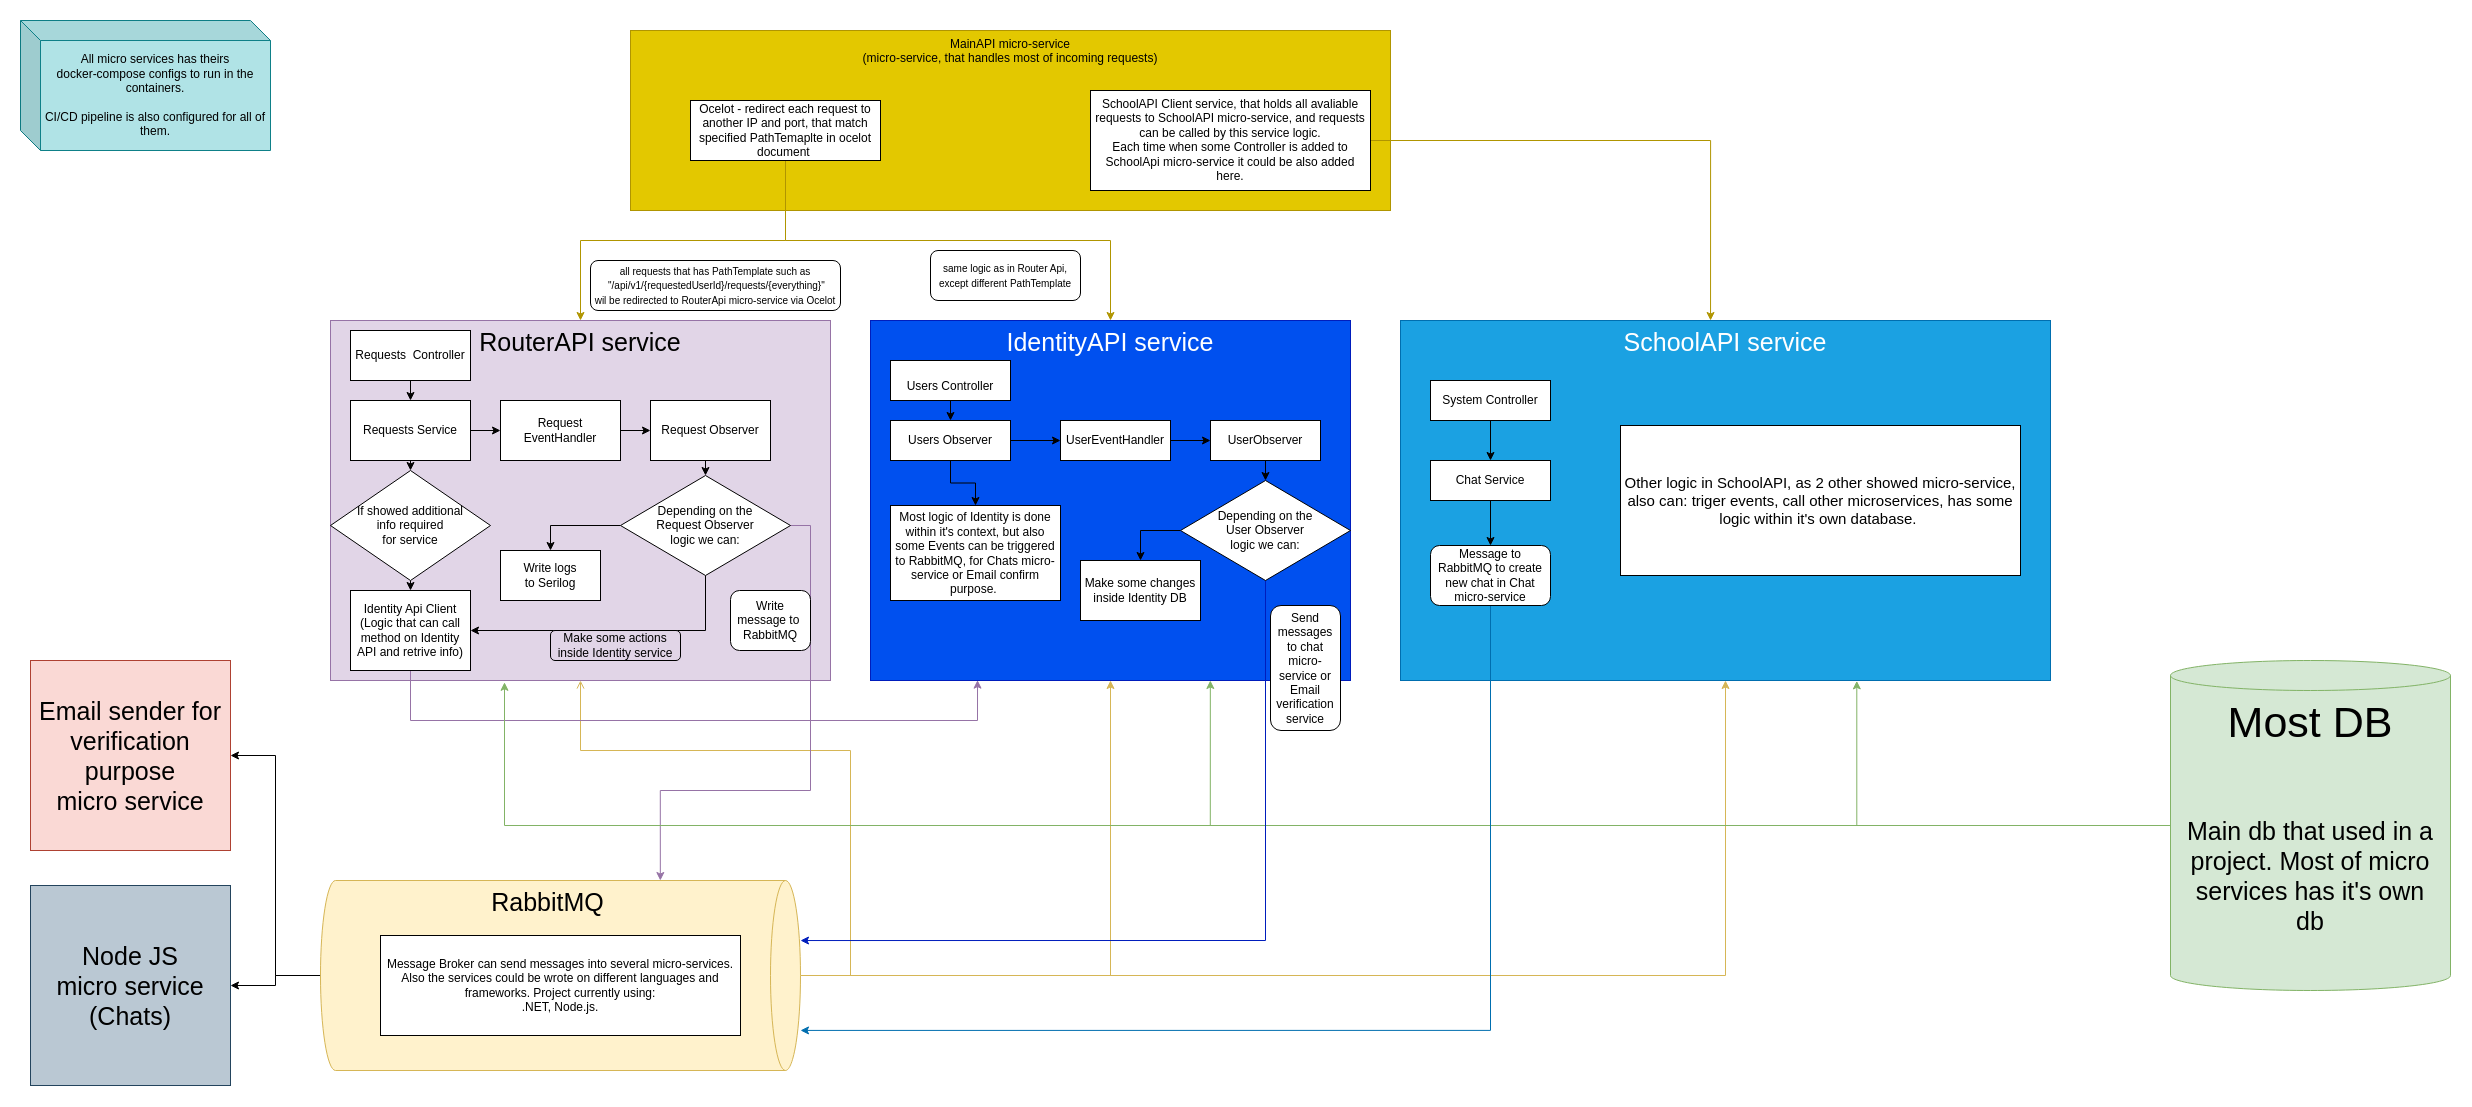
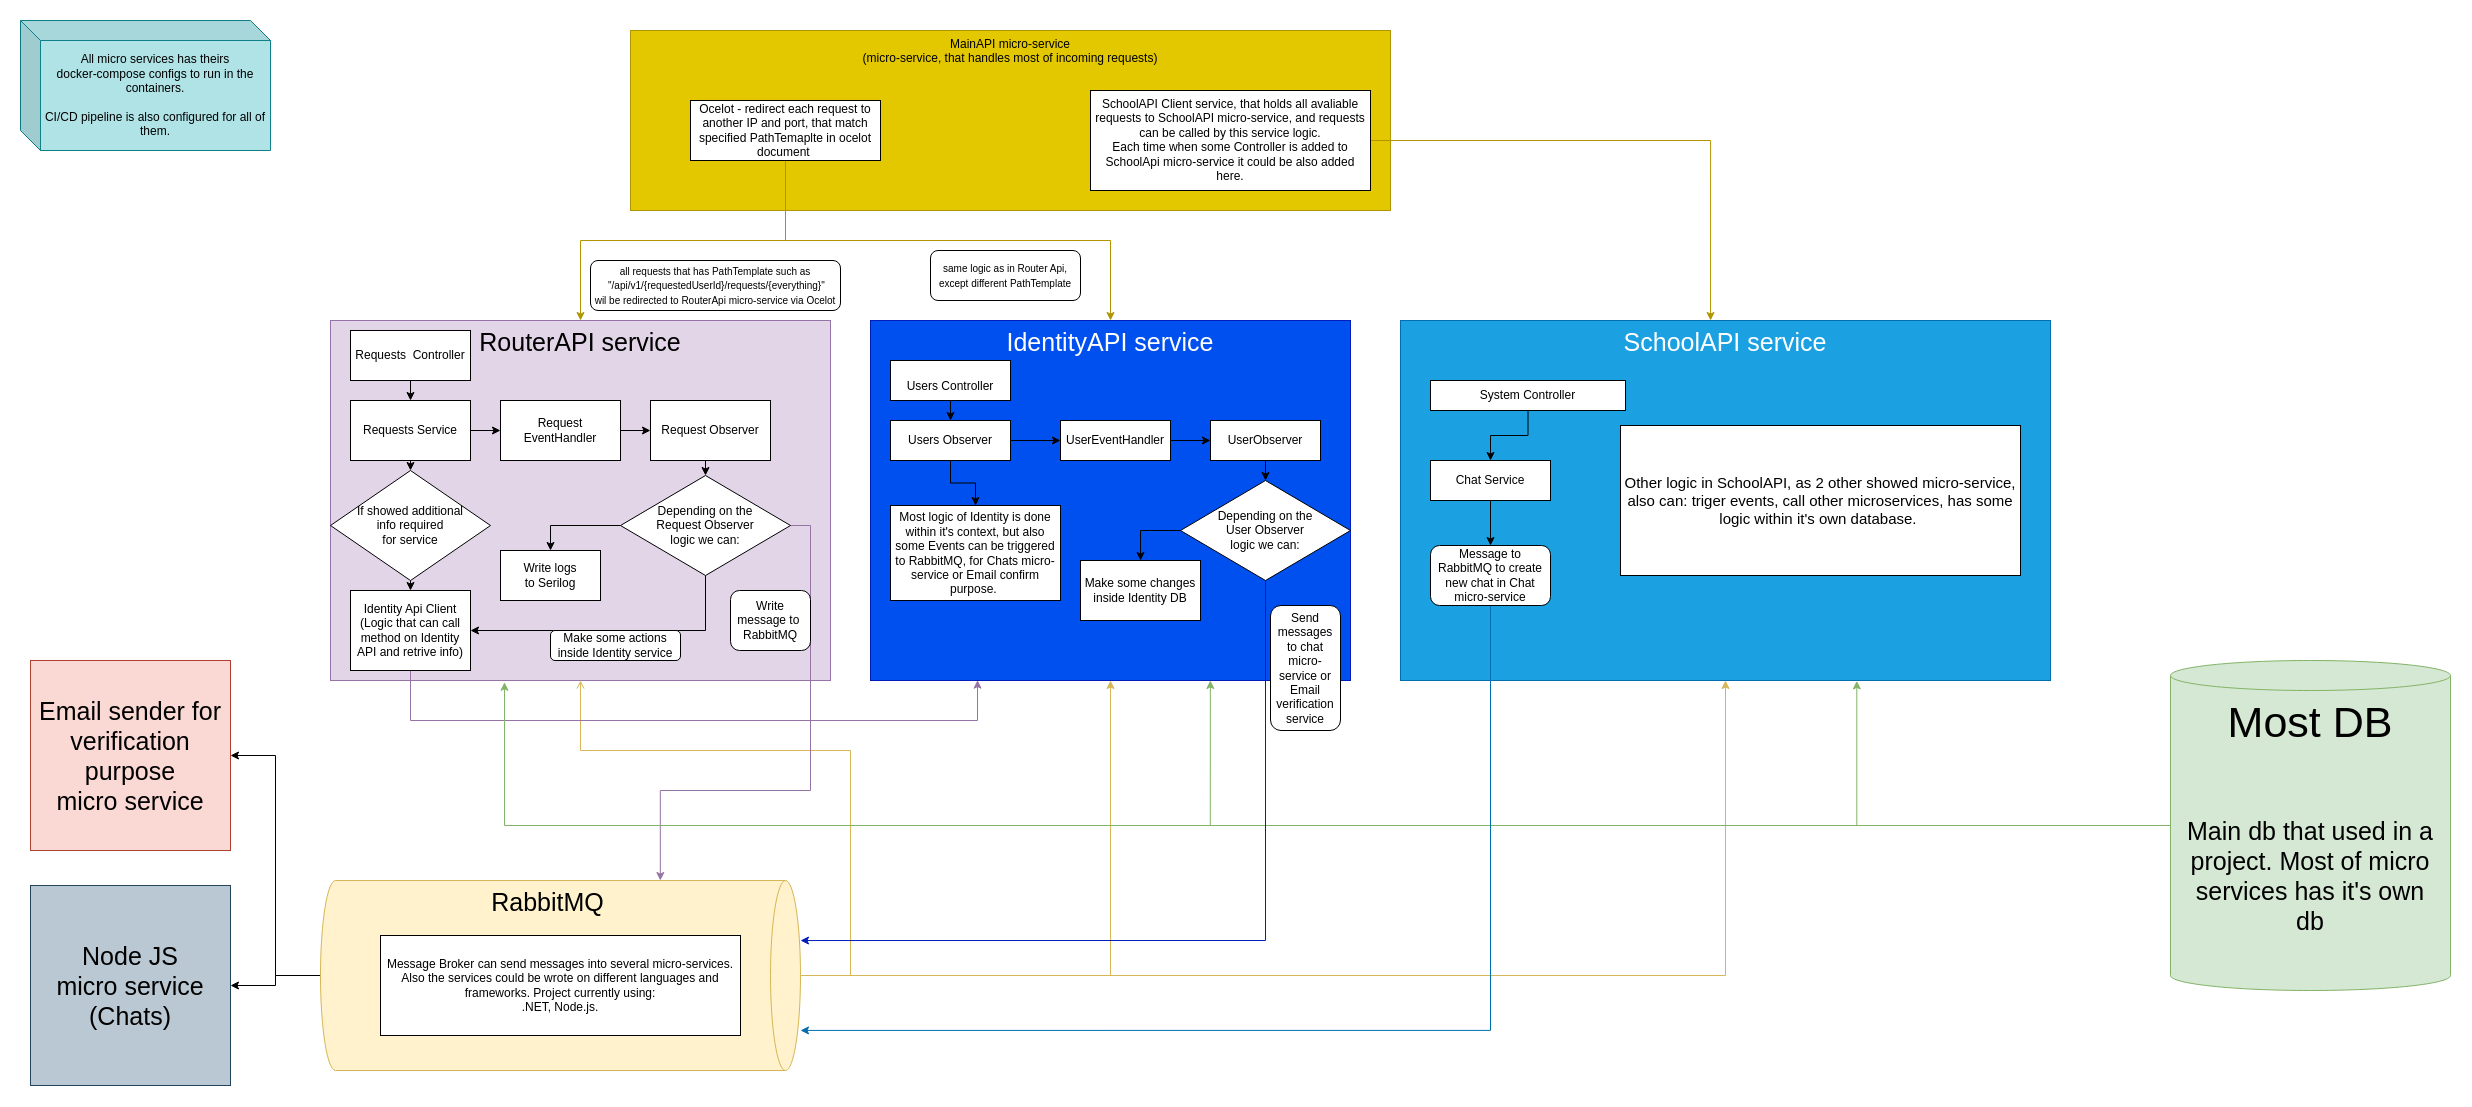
node "System Controller": size 120x40 -> 195x30
node "Make some actions inside Identity service": fillcolor #e1d5e7 -> #ffffff
